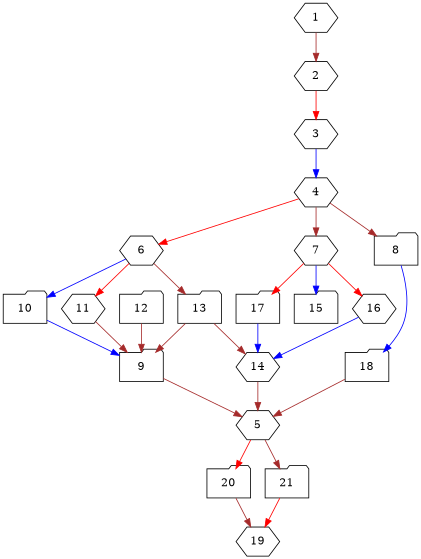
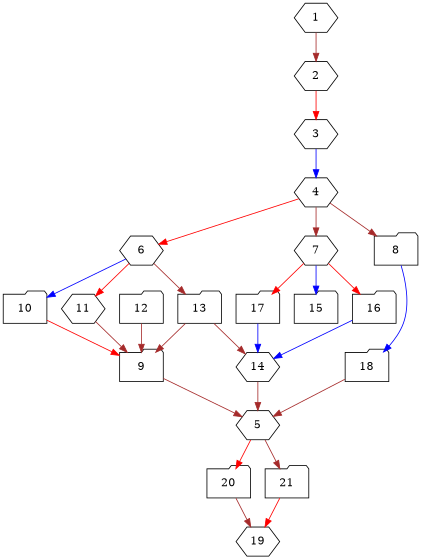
node "16": shape hexagon -> folder
edge "10" -> "9": color blue -> red
